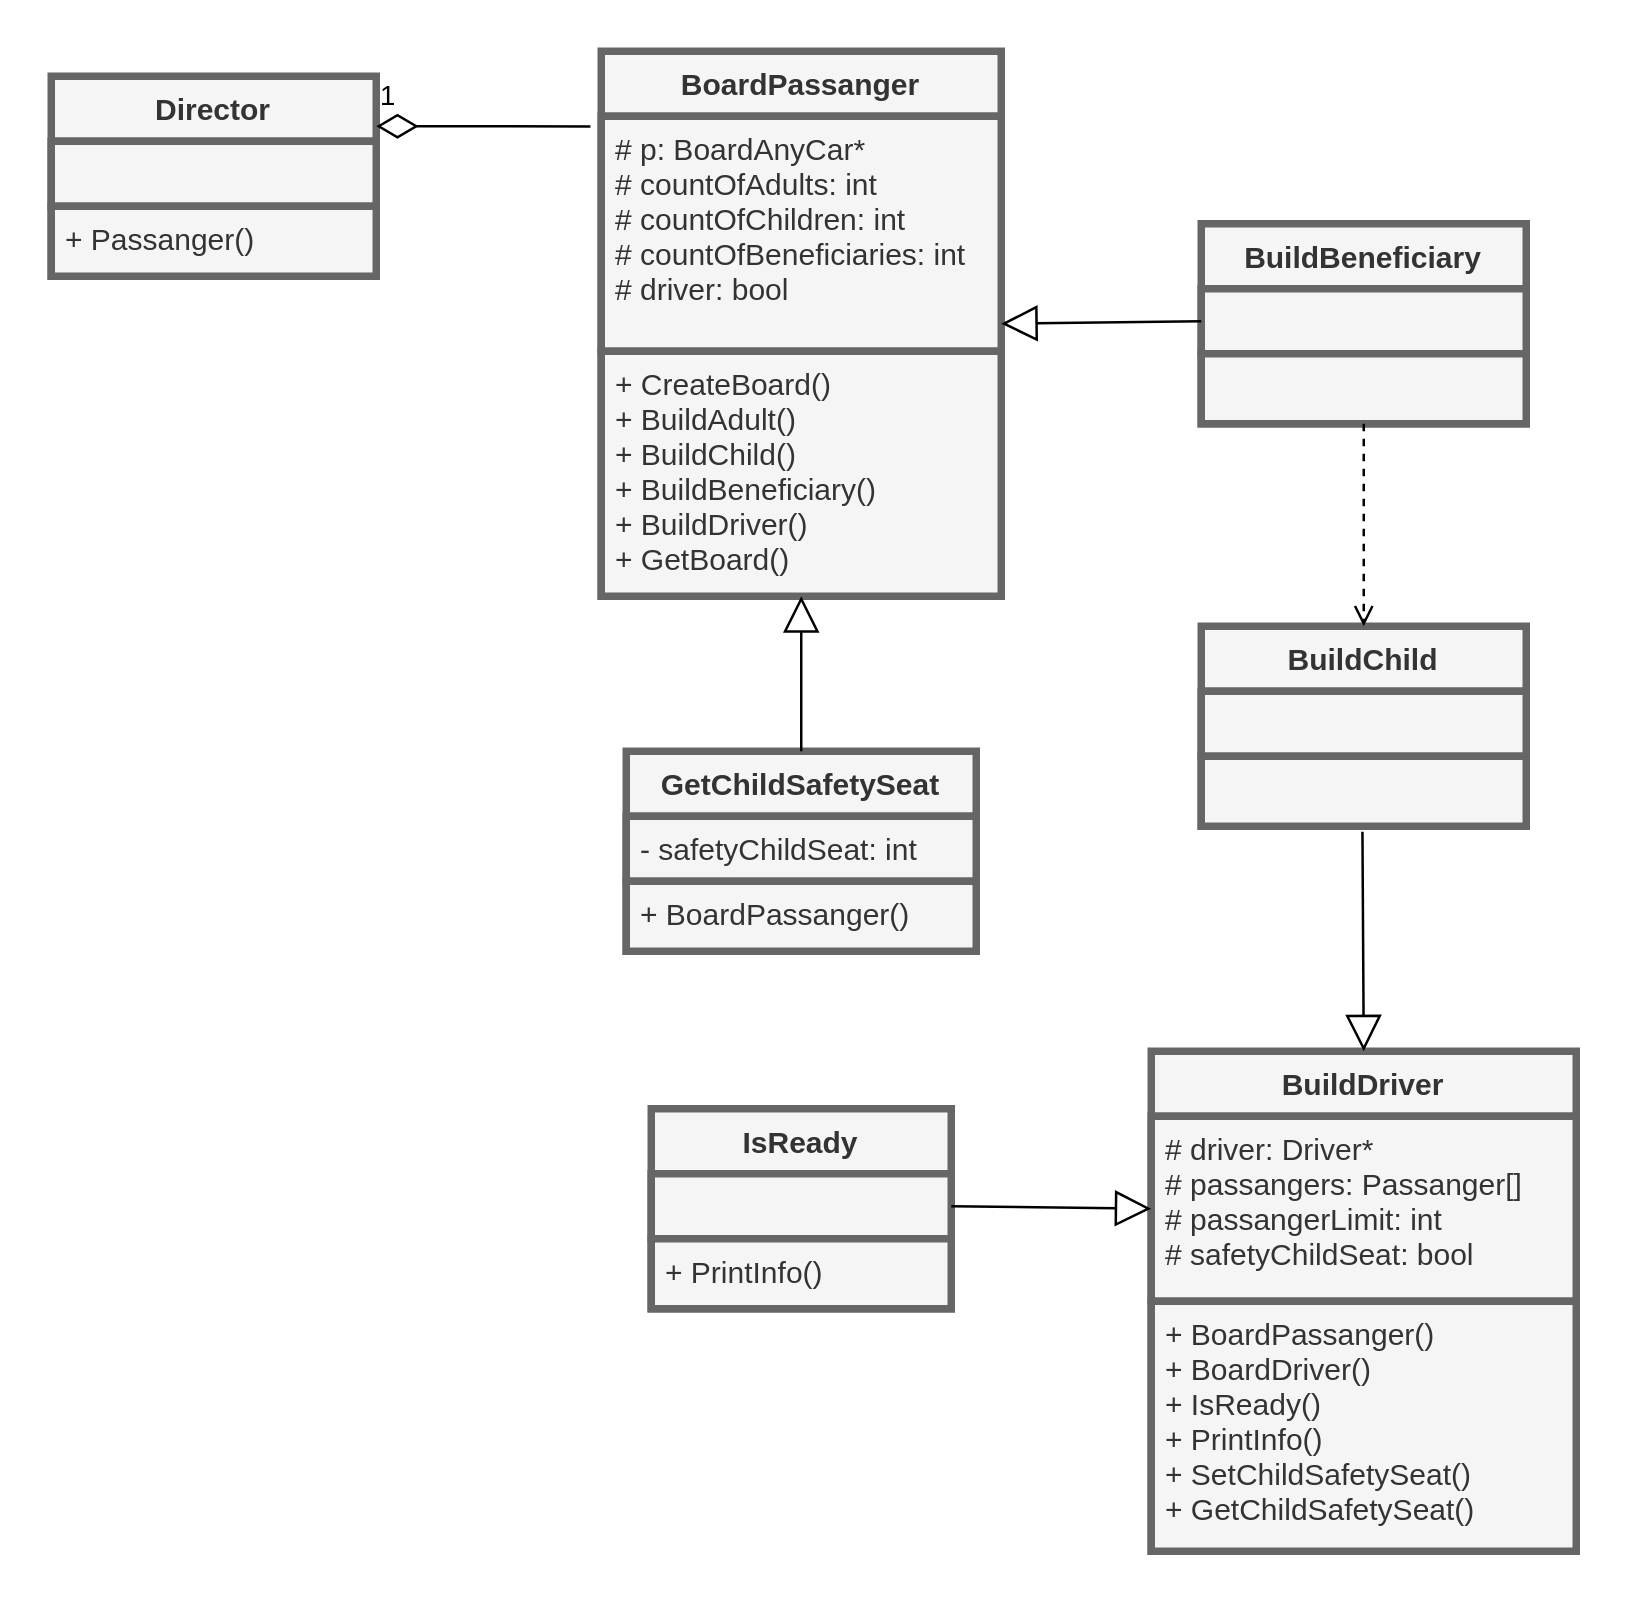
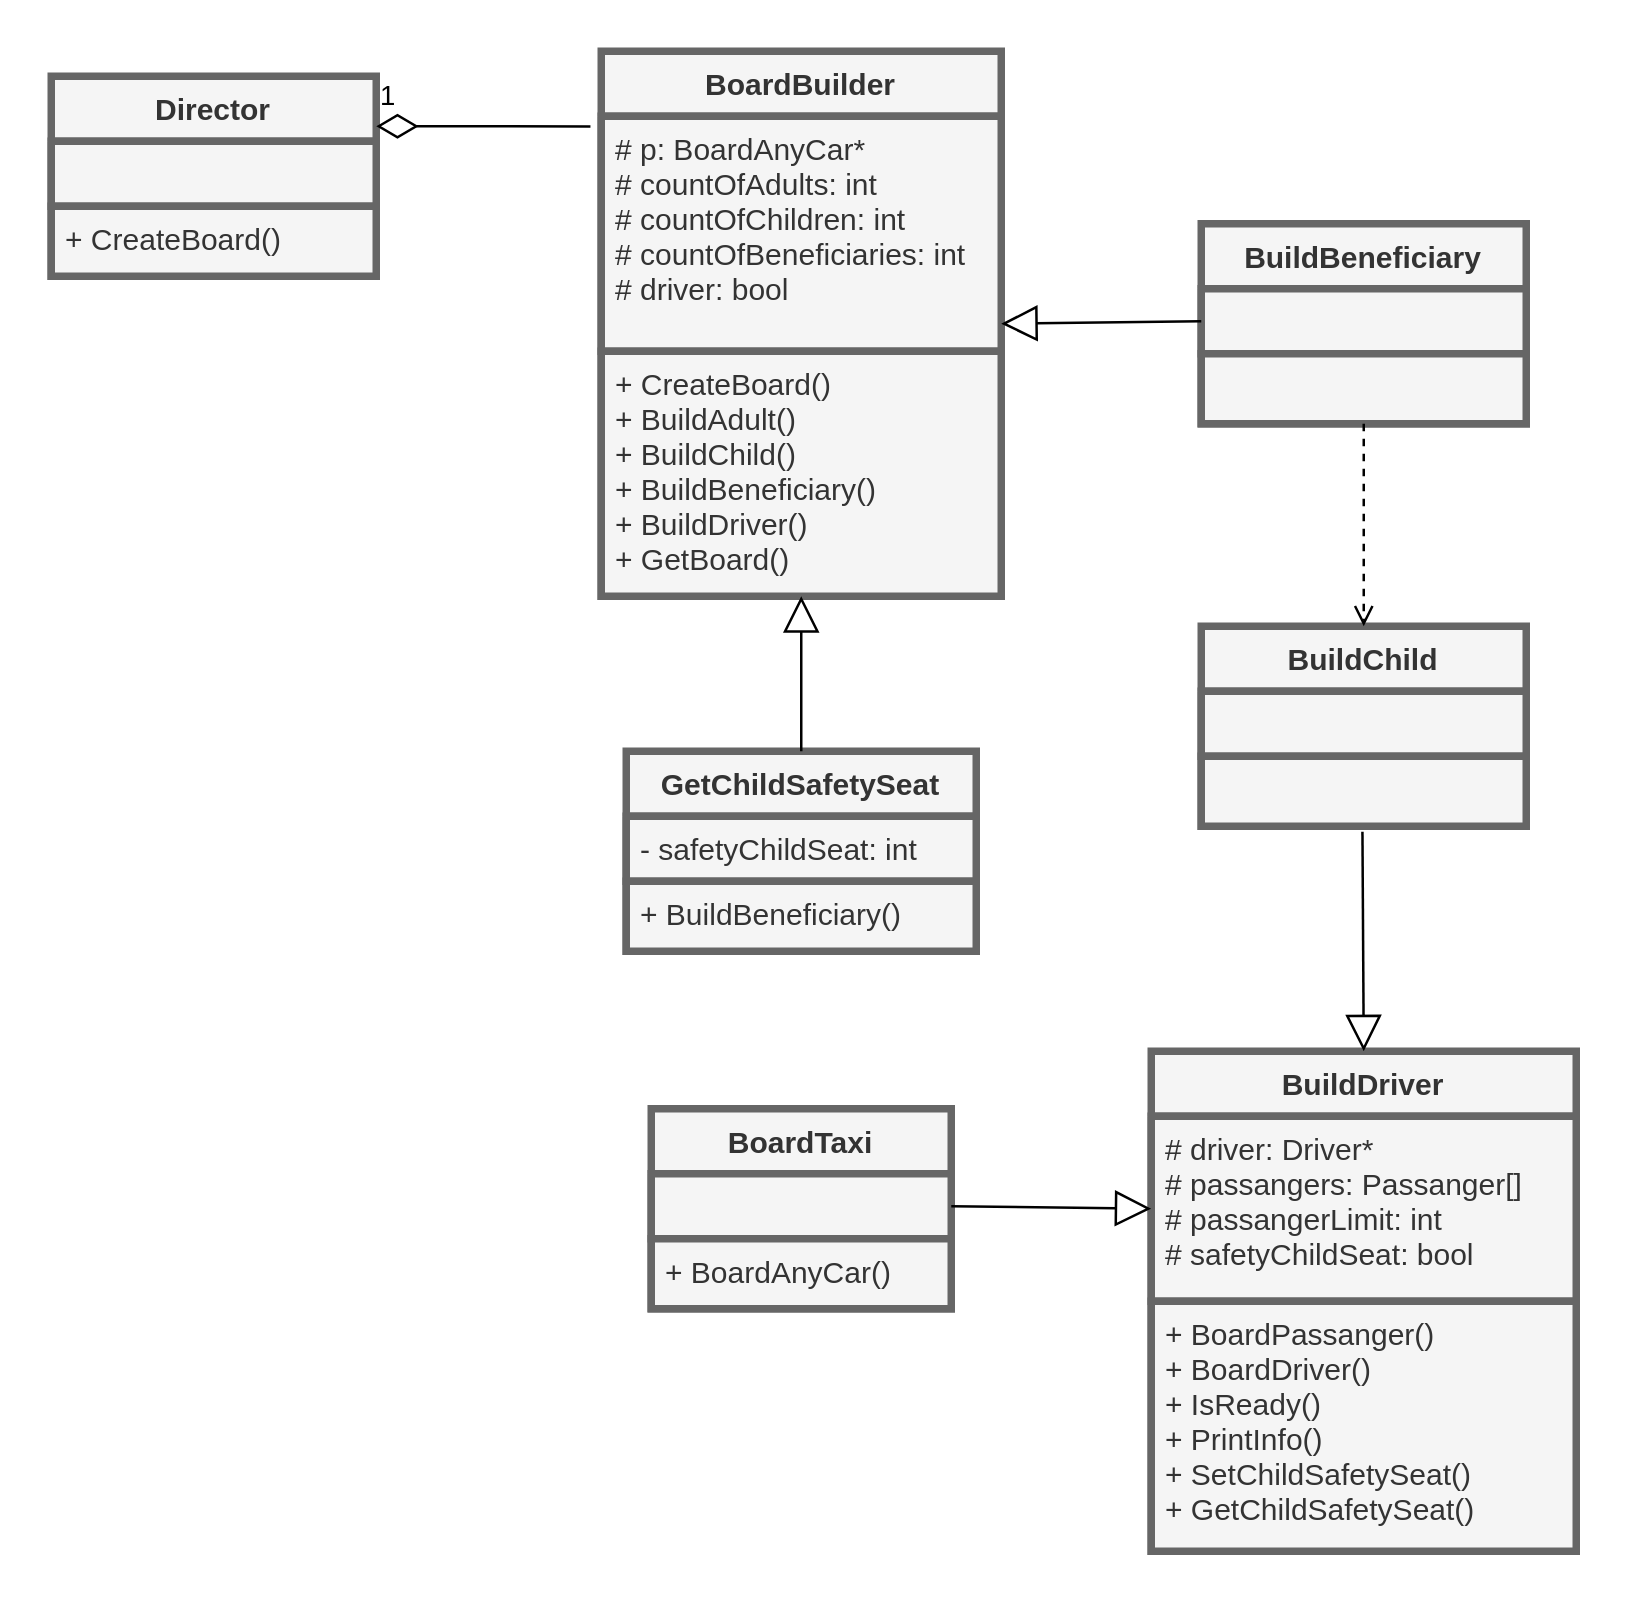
node "BoardPassanger": label "BoardPassanger" -> "BoardBuilder"
node "+ Passanger()": label "+ Passanger()" -> "+ CreateBoard()"
node "+ BoardPassanger()": label "+ BoardPassanger()" -> "+ BuildBeneficiary()"
node "IsReady": label "IsReady" -> "BoardTaxi"
node "+ PrintInfo()": label "+ PrintInfo()" -> "+ BoardAnyCar()"
